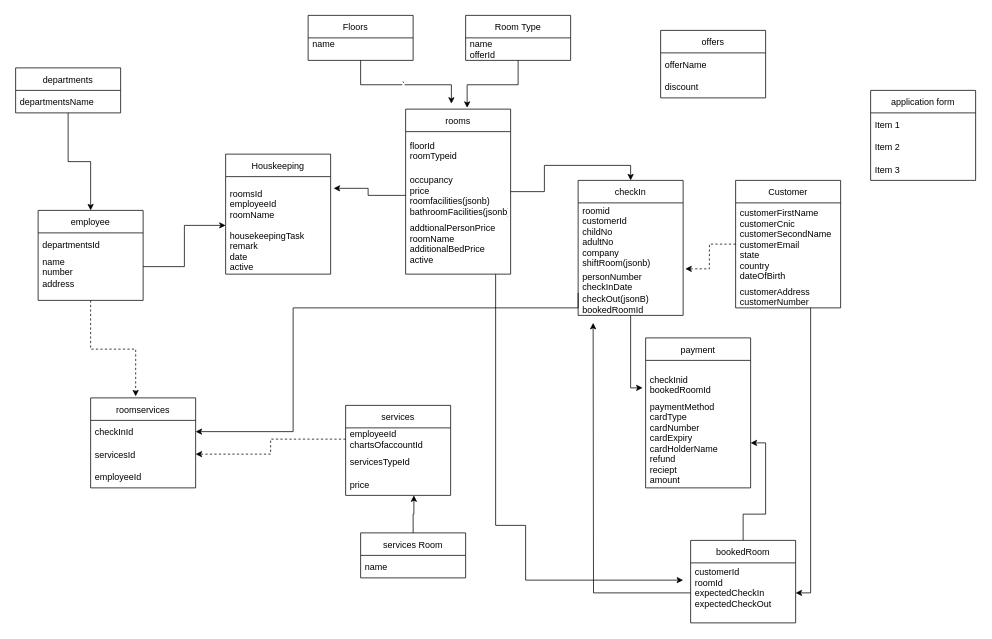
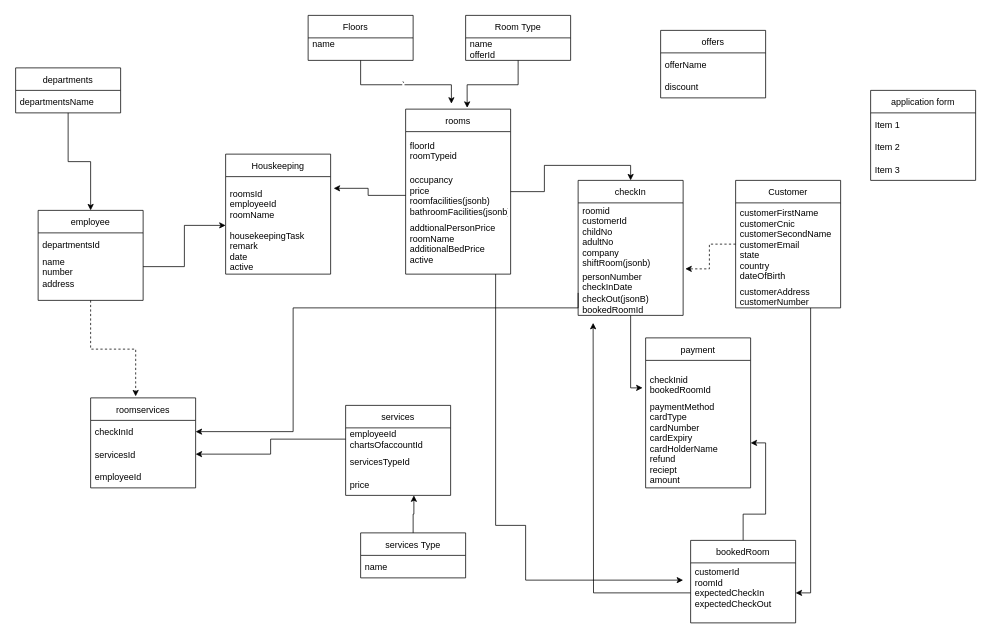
edge "employeeId chartsOfaccountId" -> "servicesId": style dashed -> solid
node "services Room": label "services Room" -> "services Type"
